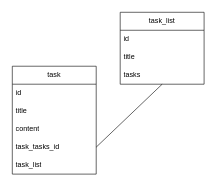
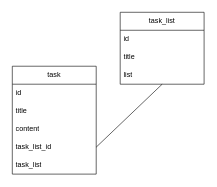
node "tasks": label "tasks" -> "list"
node "task_tasks_id": label "task_tasks_id" -> "task_list_id"
